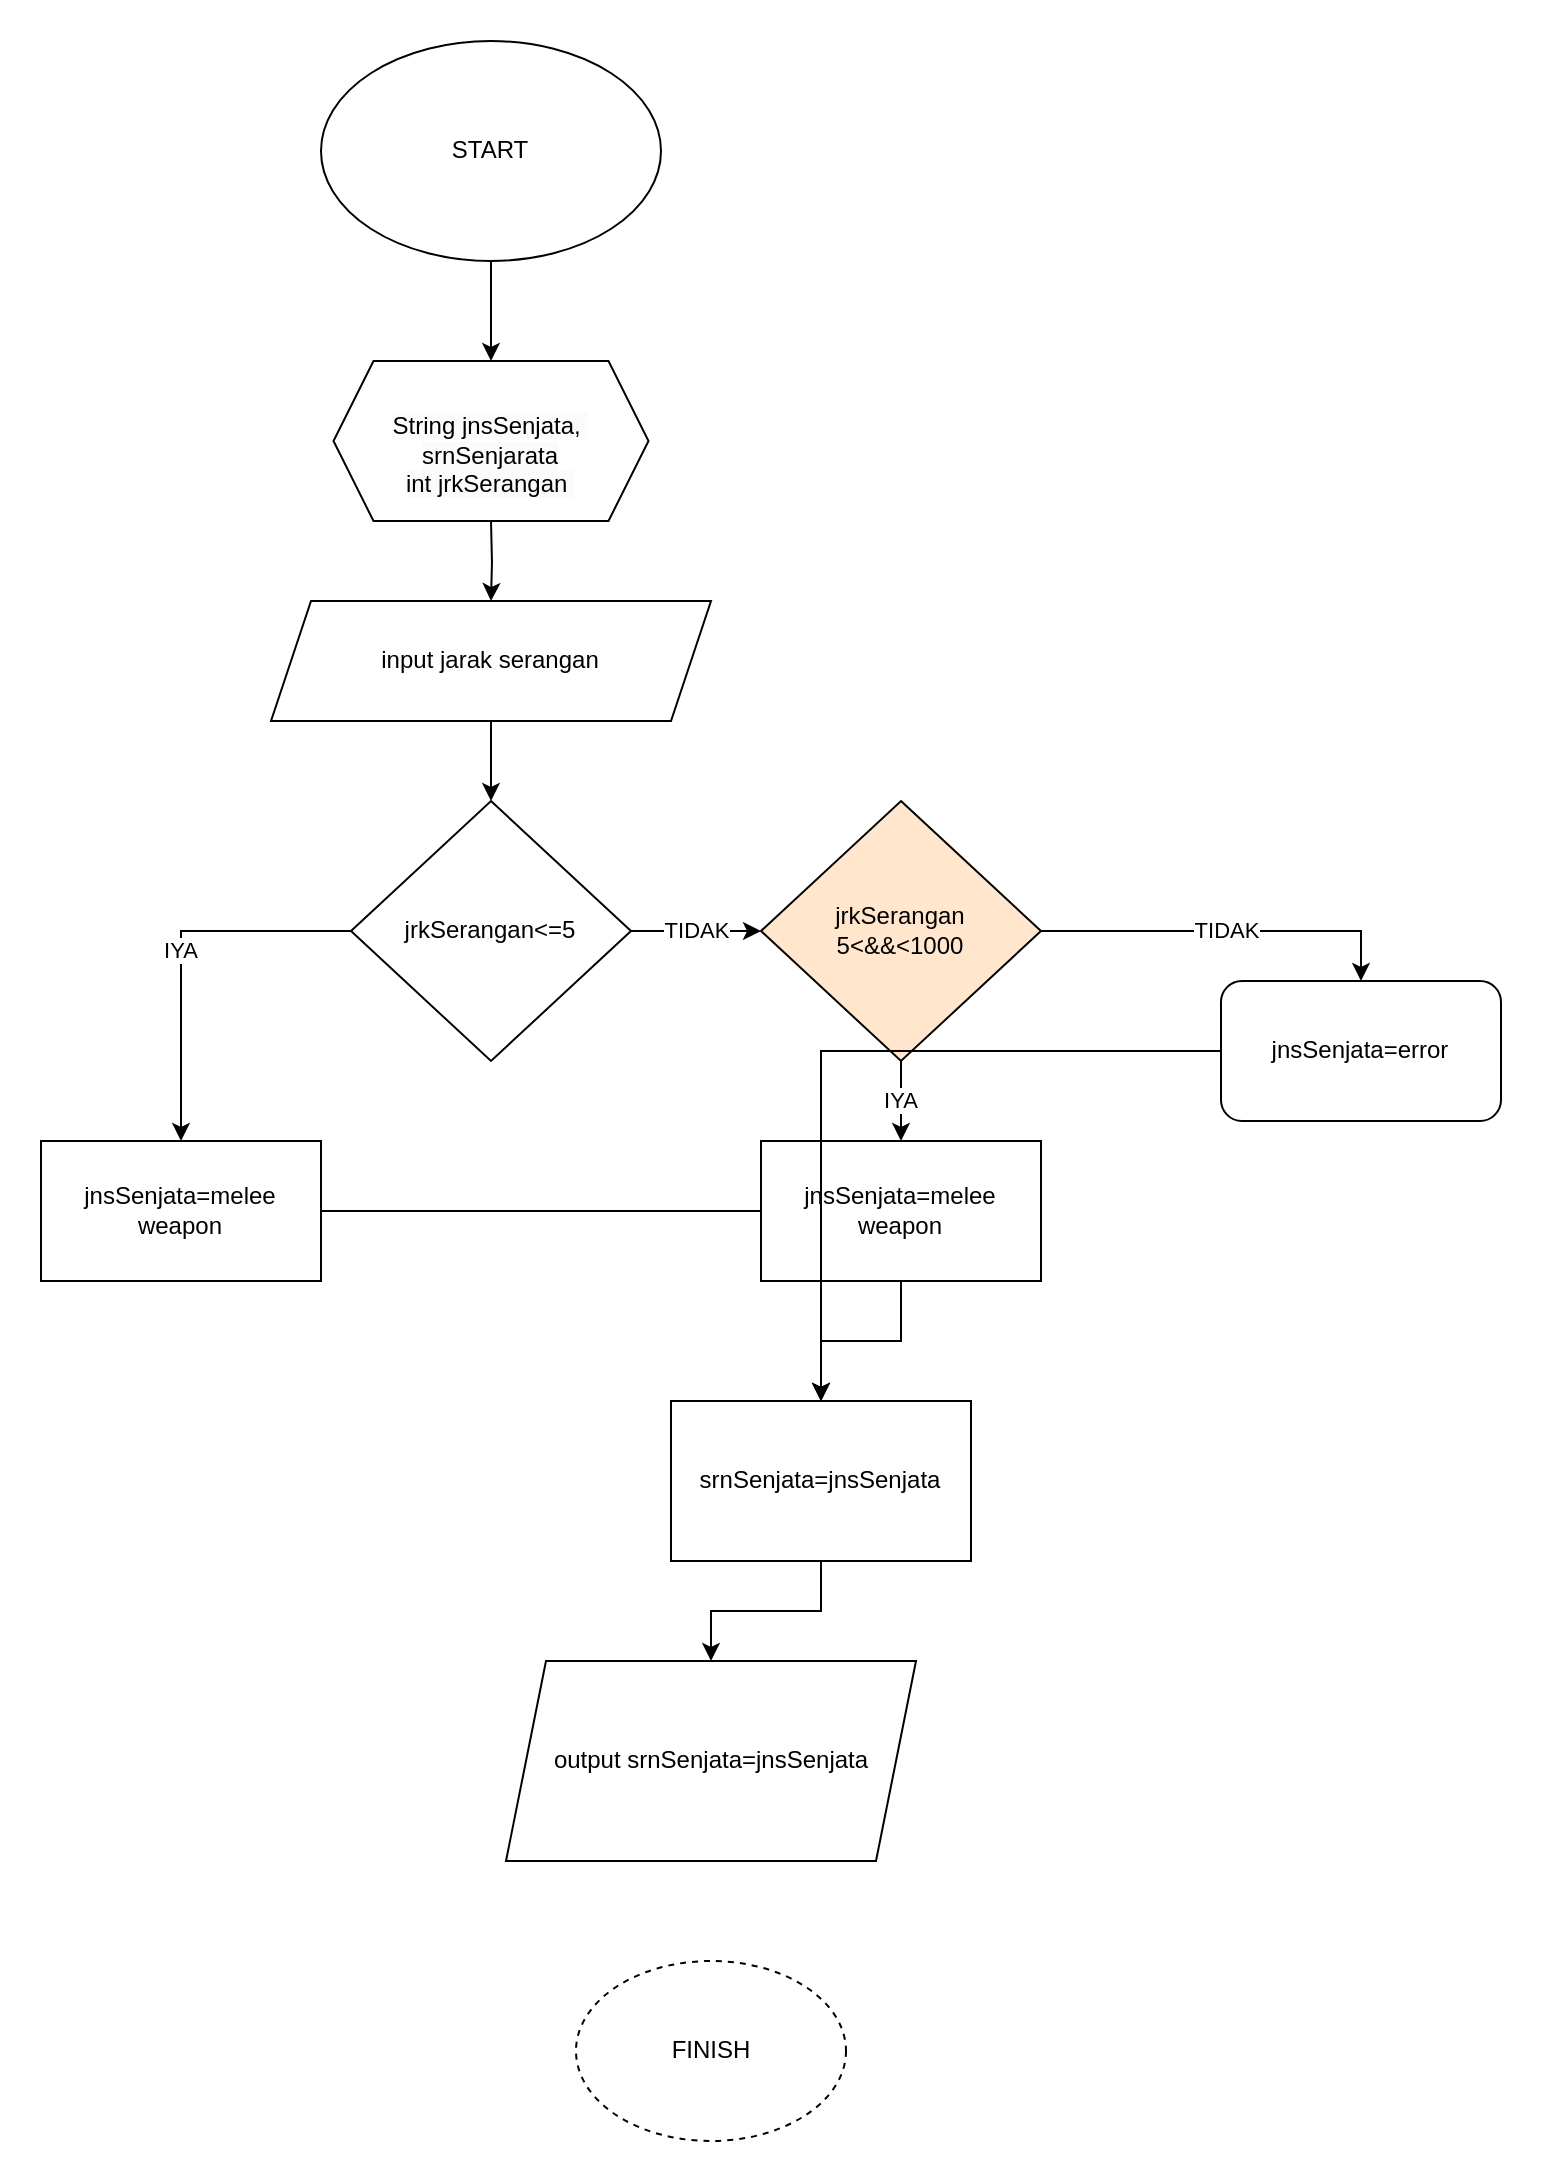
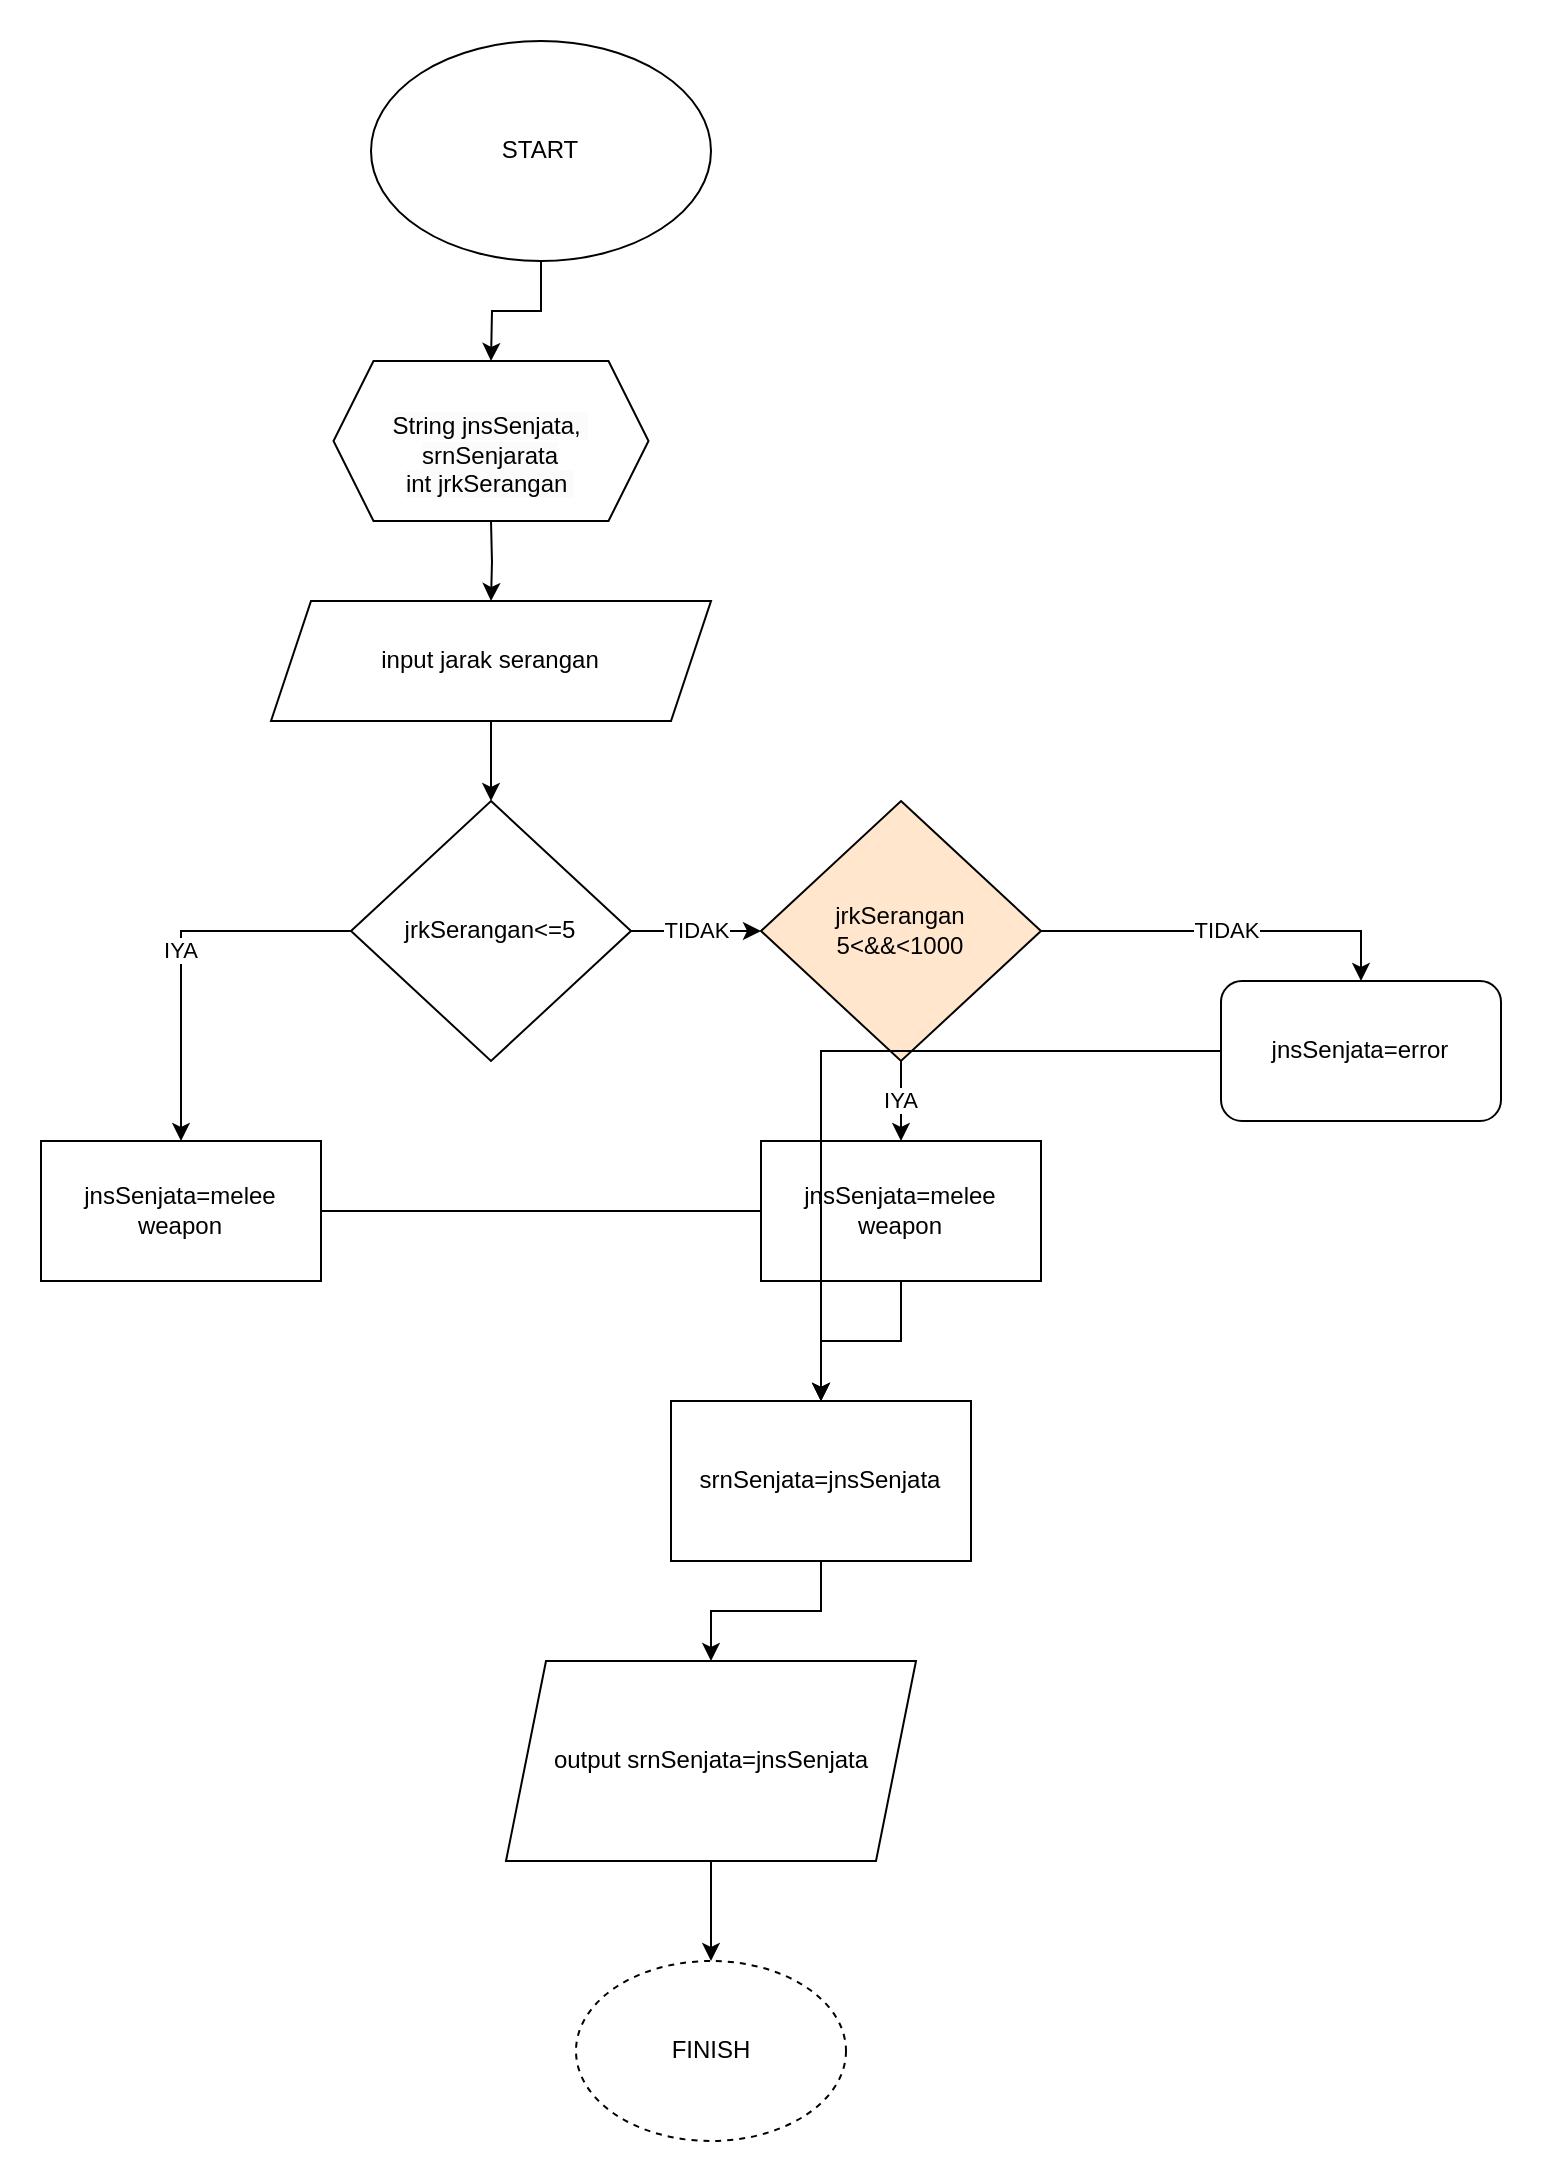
node "START": moved (491, 151) -> (541, 151)
edge "output srnSenjata=jnsSenjata" -> "FINISH": added
